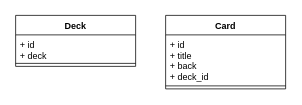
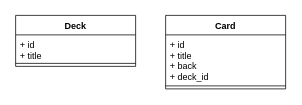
node "+ id + deck": label "+ id + deck" -> "+ id + title"
